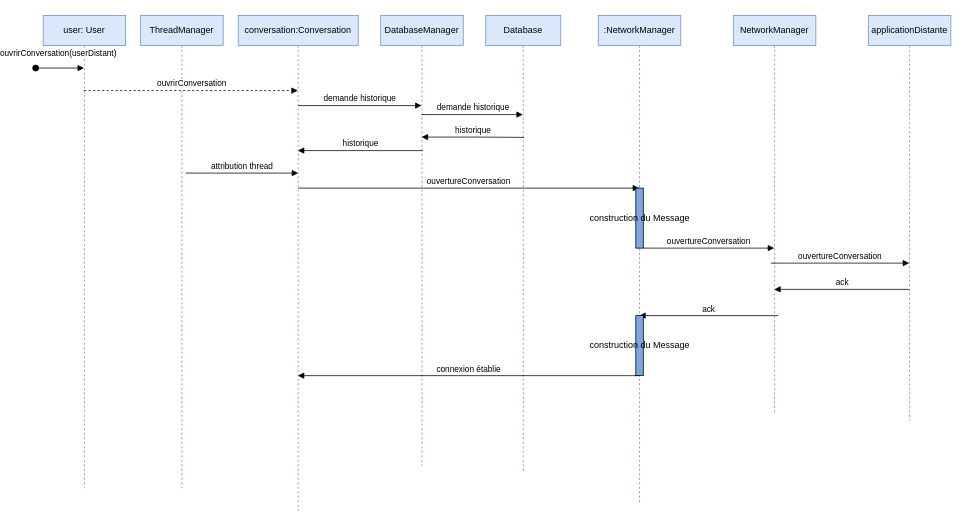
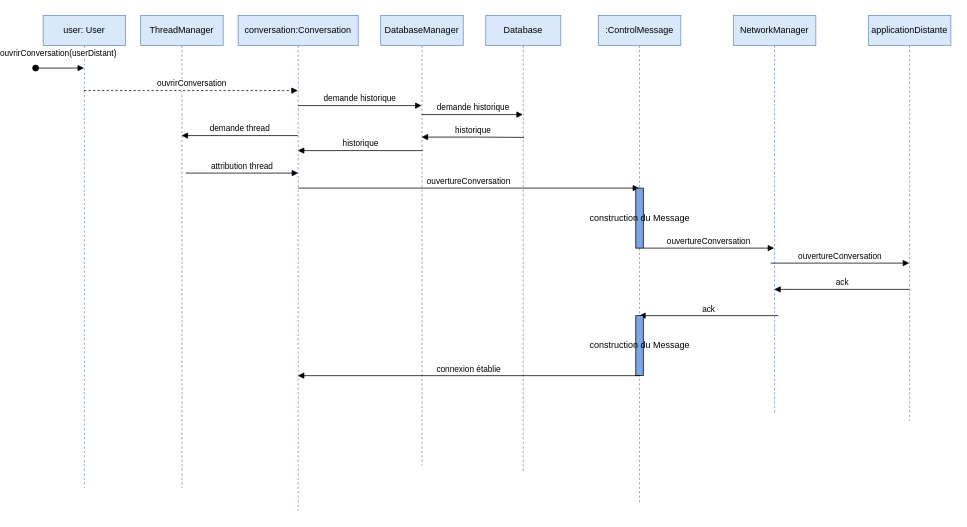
node ":NetworkManager": label ":NetworkManager" -> ":ControlMessage"
edge "conversation:Conversation" -> "ThreadManager": added, label "demande thread"
